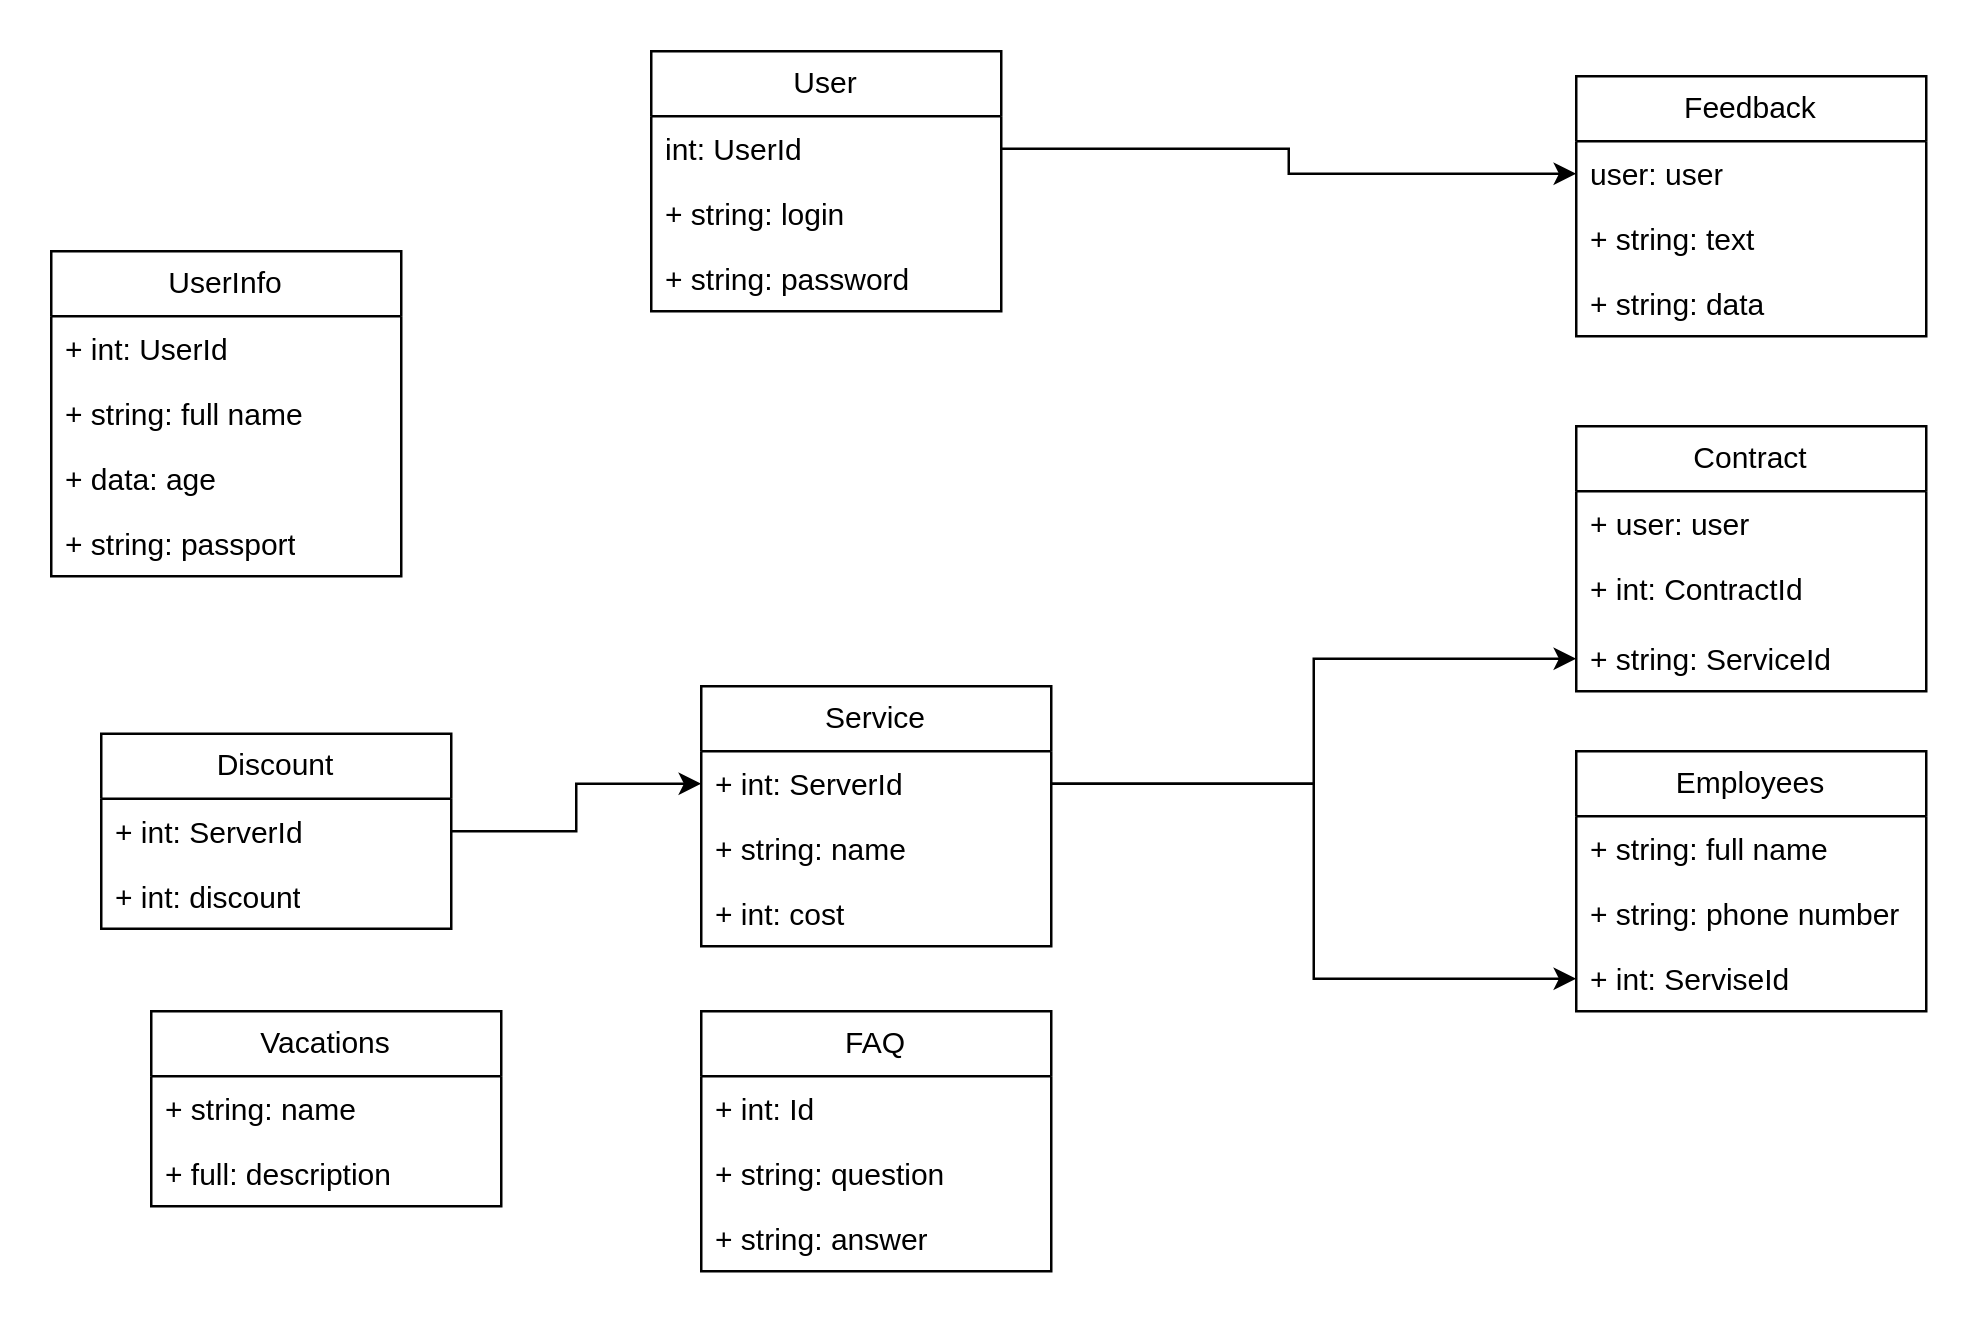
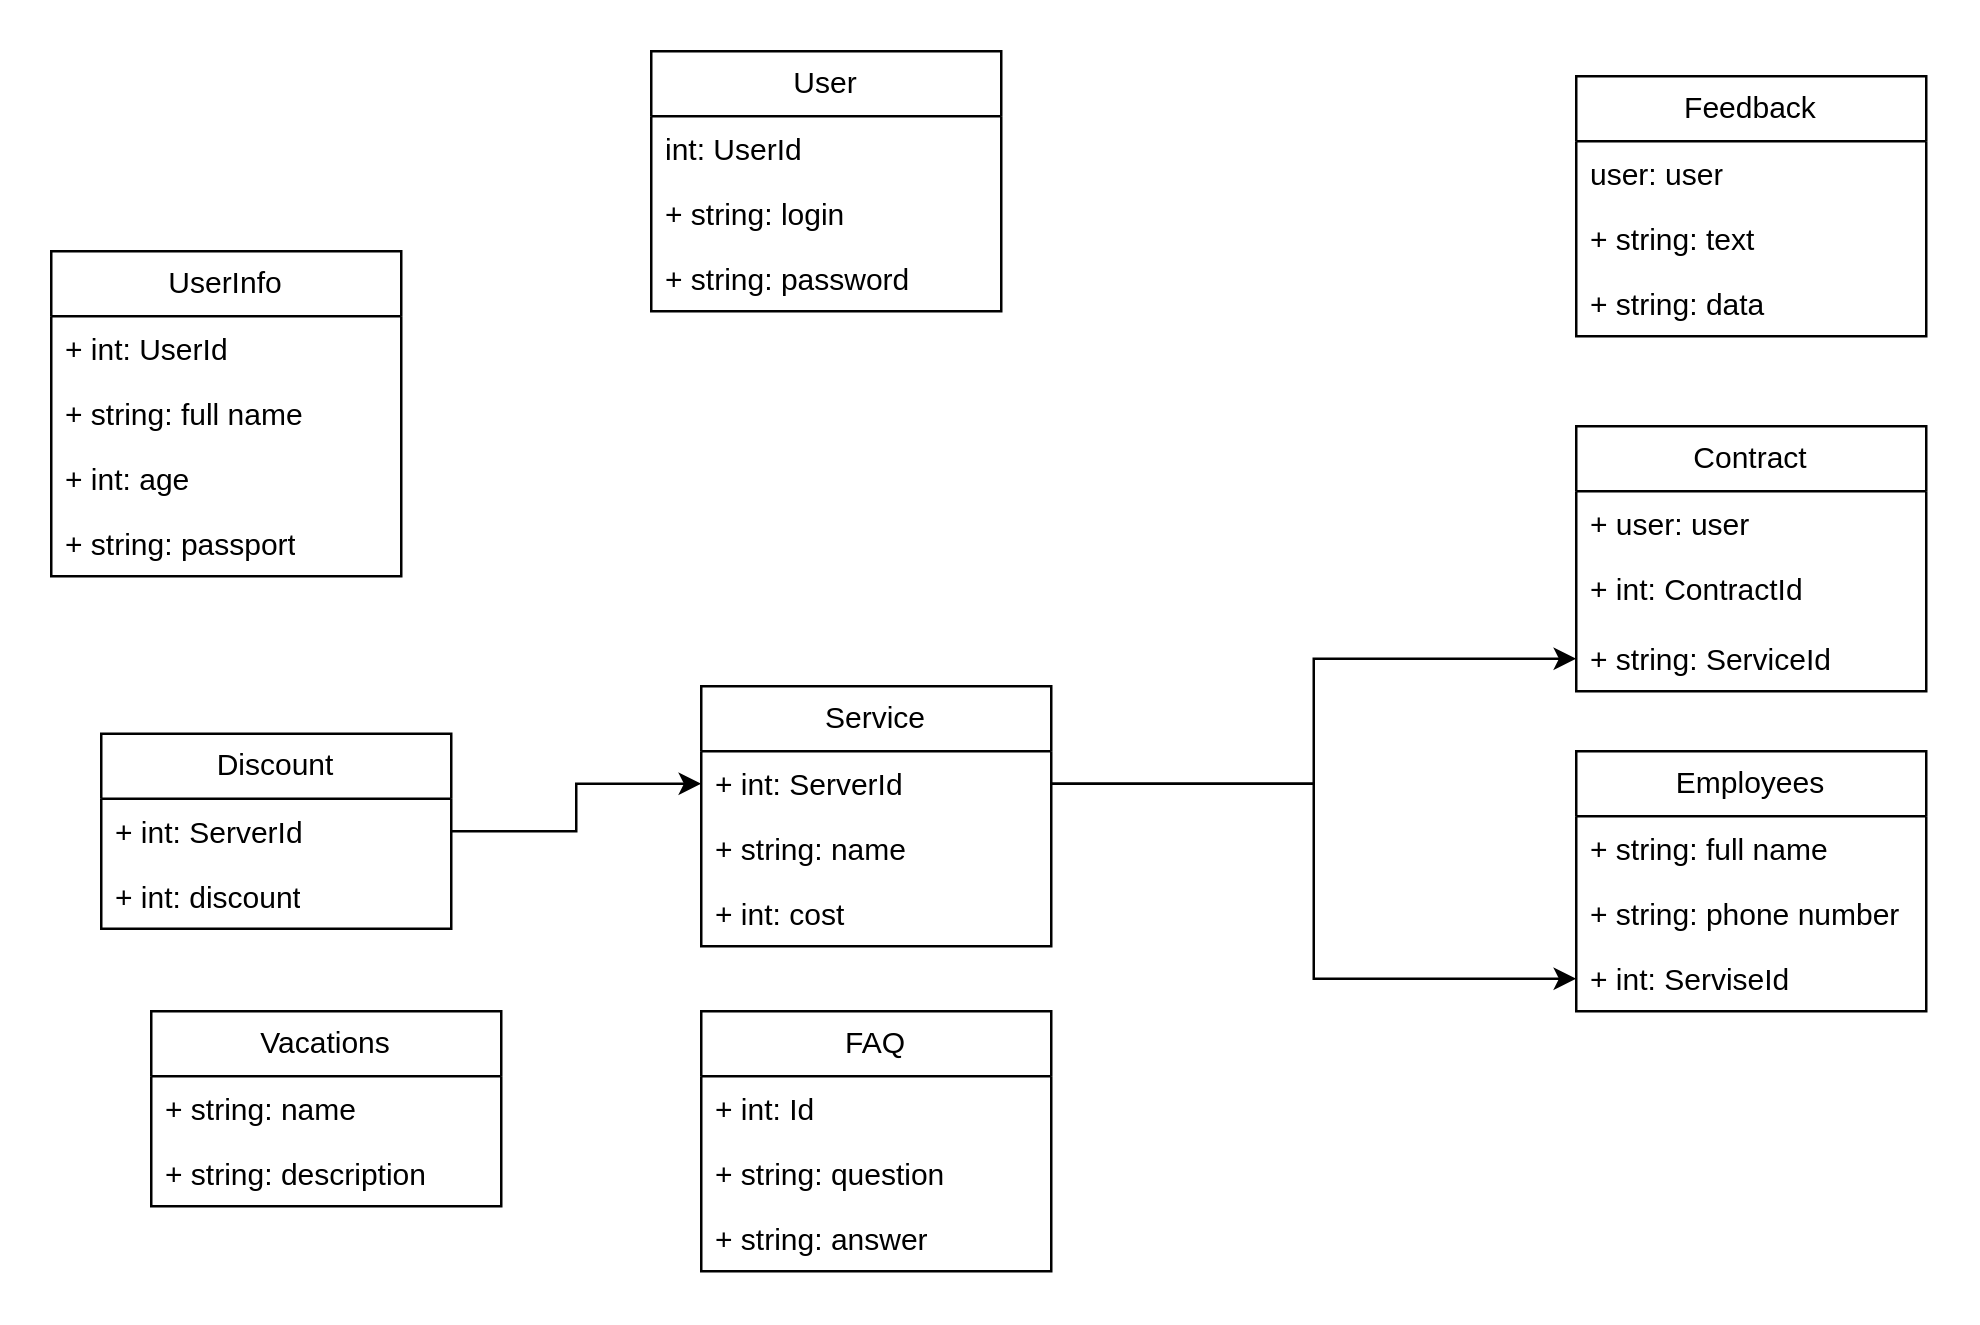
edge "int: UserId" -> "user: user": removed
node "+ data: age": label "+ data: age" -> "+ int: age"
node "+ full: description": label "+ full: description" -> "+ string: description"
